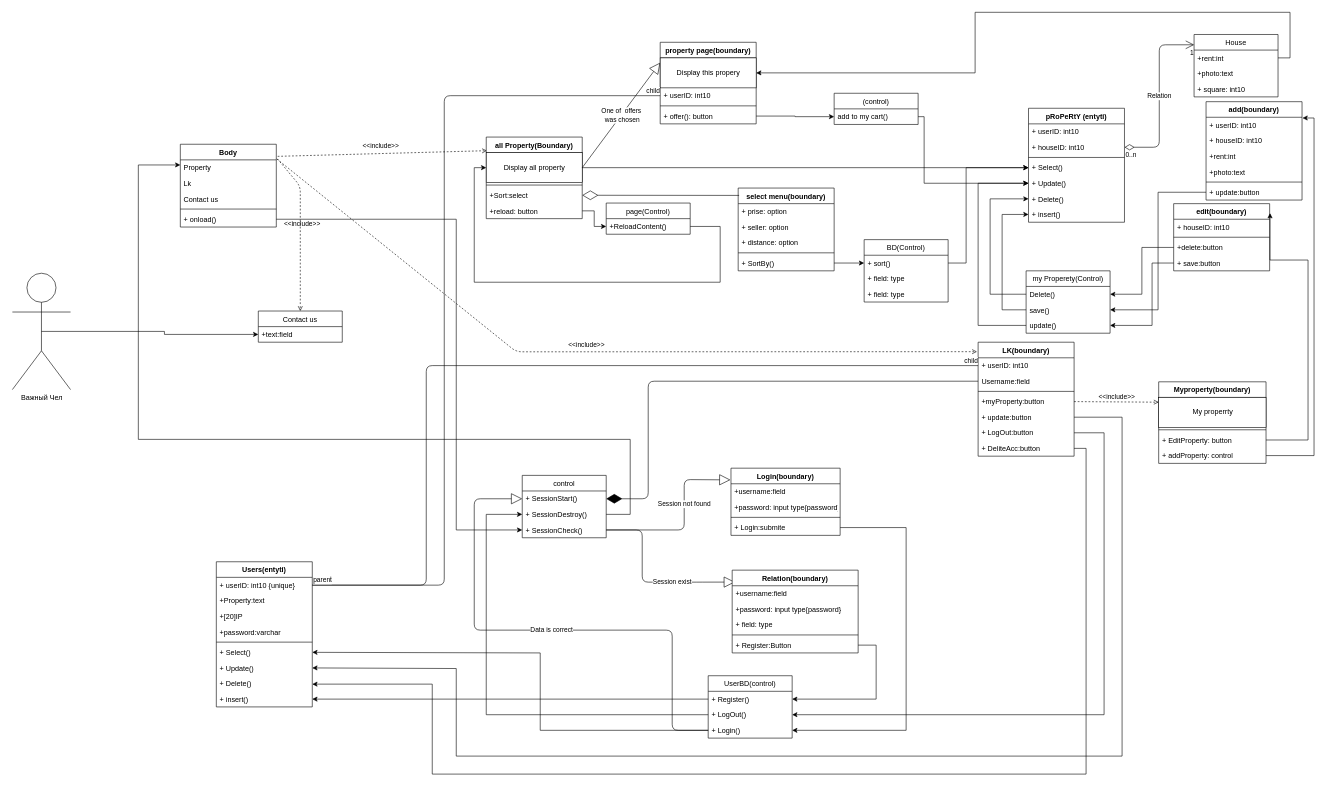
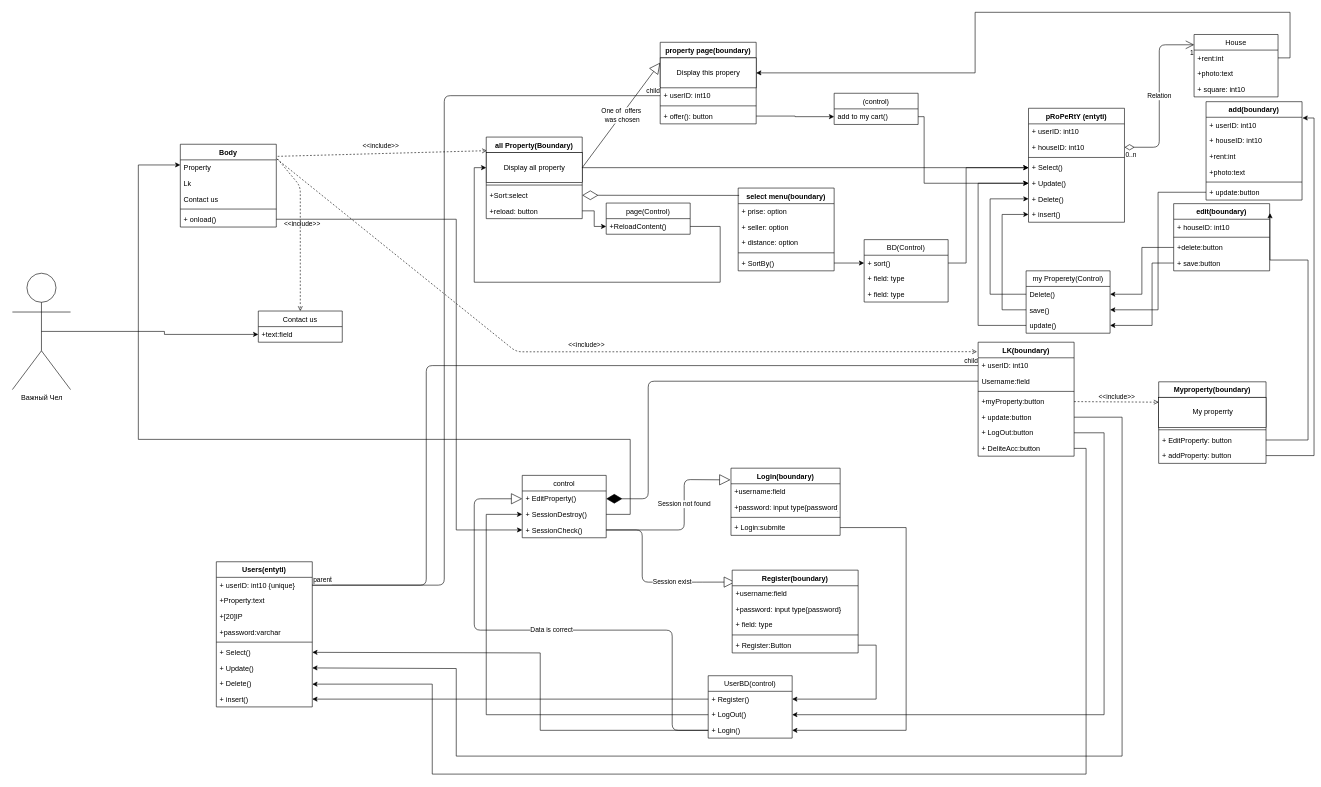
node "+ addProperty: control": label "+ addProperty: control" -> "+ addProperty: button"
node "+ SessionStart()": label "+ SessionStart()" -> "+ EditProperty()"
node "Relation(boundary)": label "Relation(boundary)" -> "Register(boundary)"
